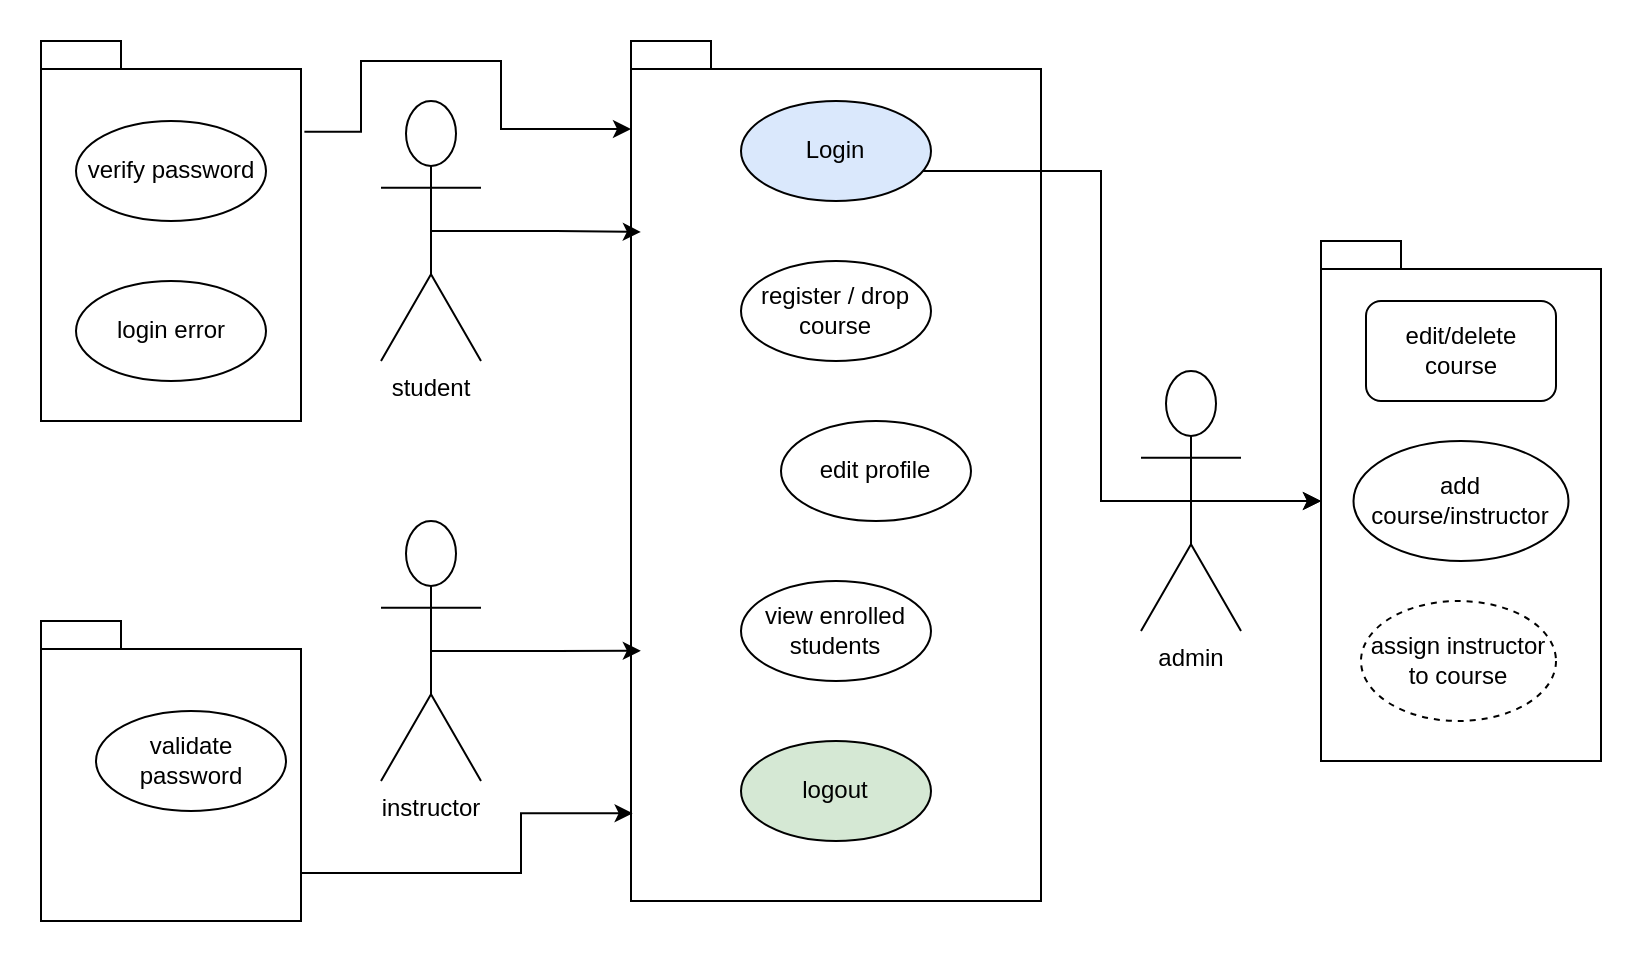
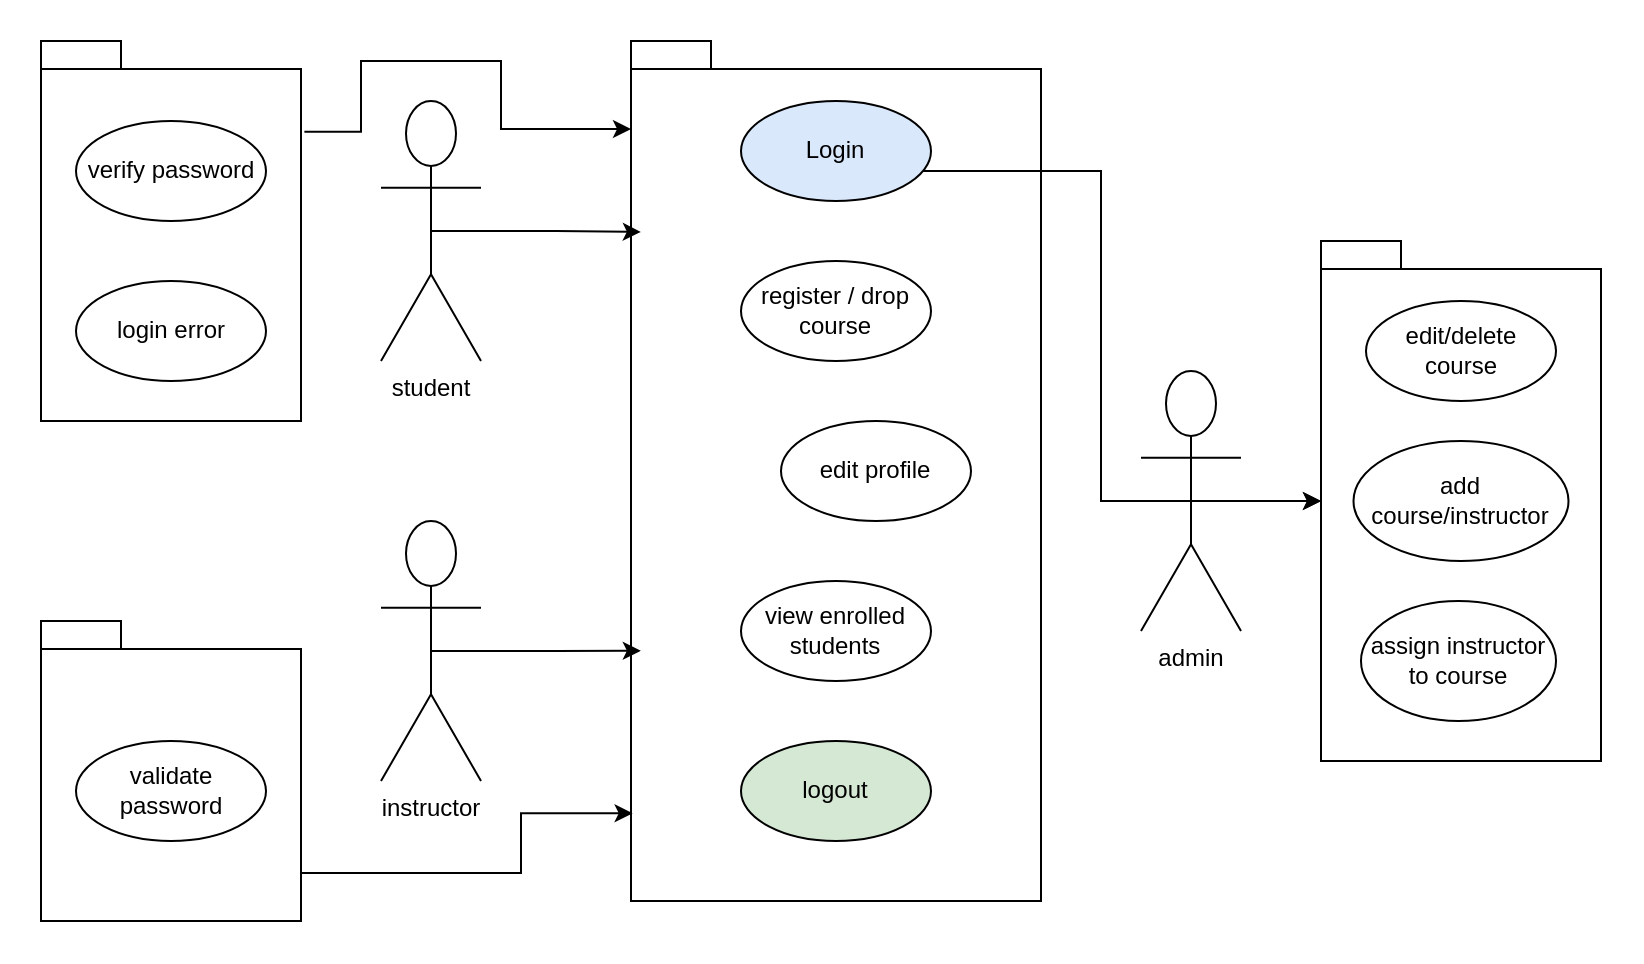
node "edit/delete course": shape rounded rectangle -> ellipse
node "assign instructor to course": style dashed -> solid
node "validate password": moved (191, 761) -> (171, 791)
